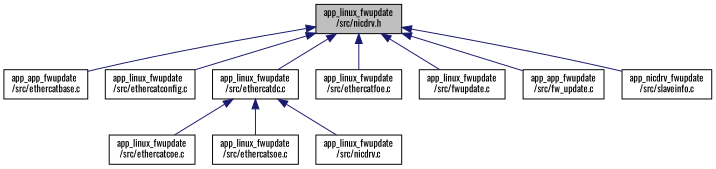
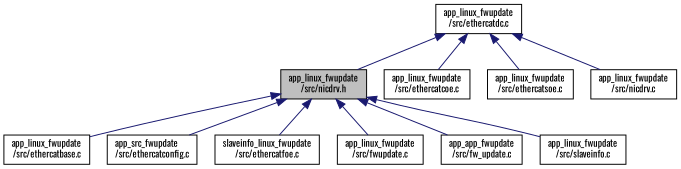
edge "app_linux_fwupdate /src/ethercatdc.c" -> "app_linux_fwupdate /src/nicdrv.h": reversed
node "app_app_fwupdate /src/ethercatbase.c": label "app_app_fwupdate /src/ethercatbase.c" -> "app_linux_fwupdate /src/ethercatbase.c"
node "app_linux_fwupdate /src/ethercatconfig.c": label "app_linux_fwupdate /src/ethercatconfig.c" -> "app_src_fwupdate /src/ethercatconfig.c"
node "app_linux_fwupdate /src/ethercatfoe.c": label "app_linux_fwupdate /src/ethercatfoe.c" -> "slaveinfo_linux_fwupdate /src/ethercatfoe.c"
node "app_nicdrv_fwupdate /src/slaveinfo.c": label "app_nicdrv_fwupdate /src/slaveinfo.c" -> "app_linux_fwupdate /src/slaveinfo.c"
